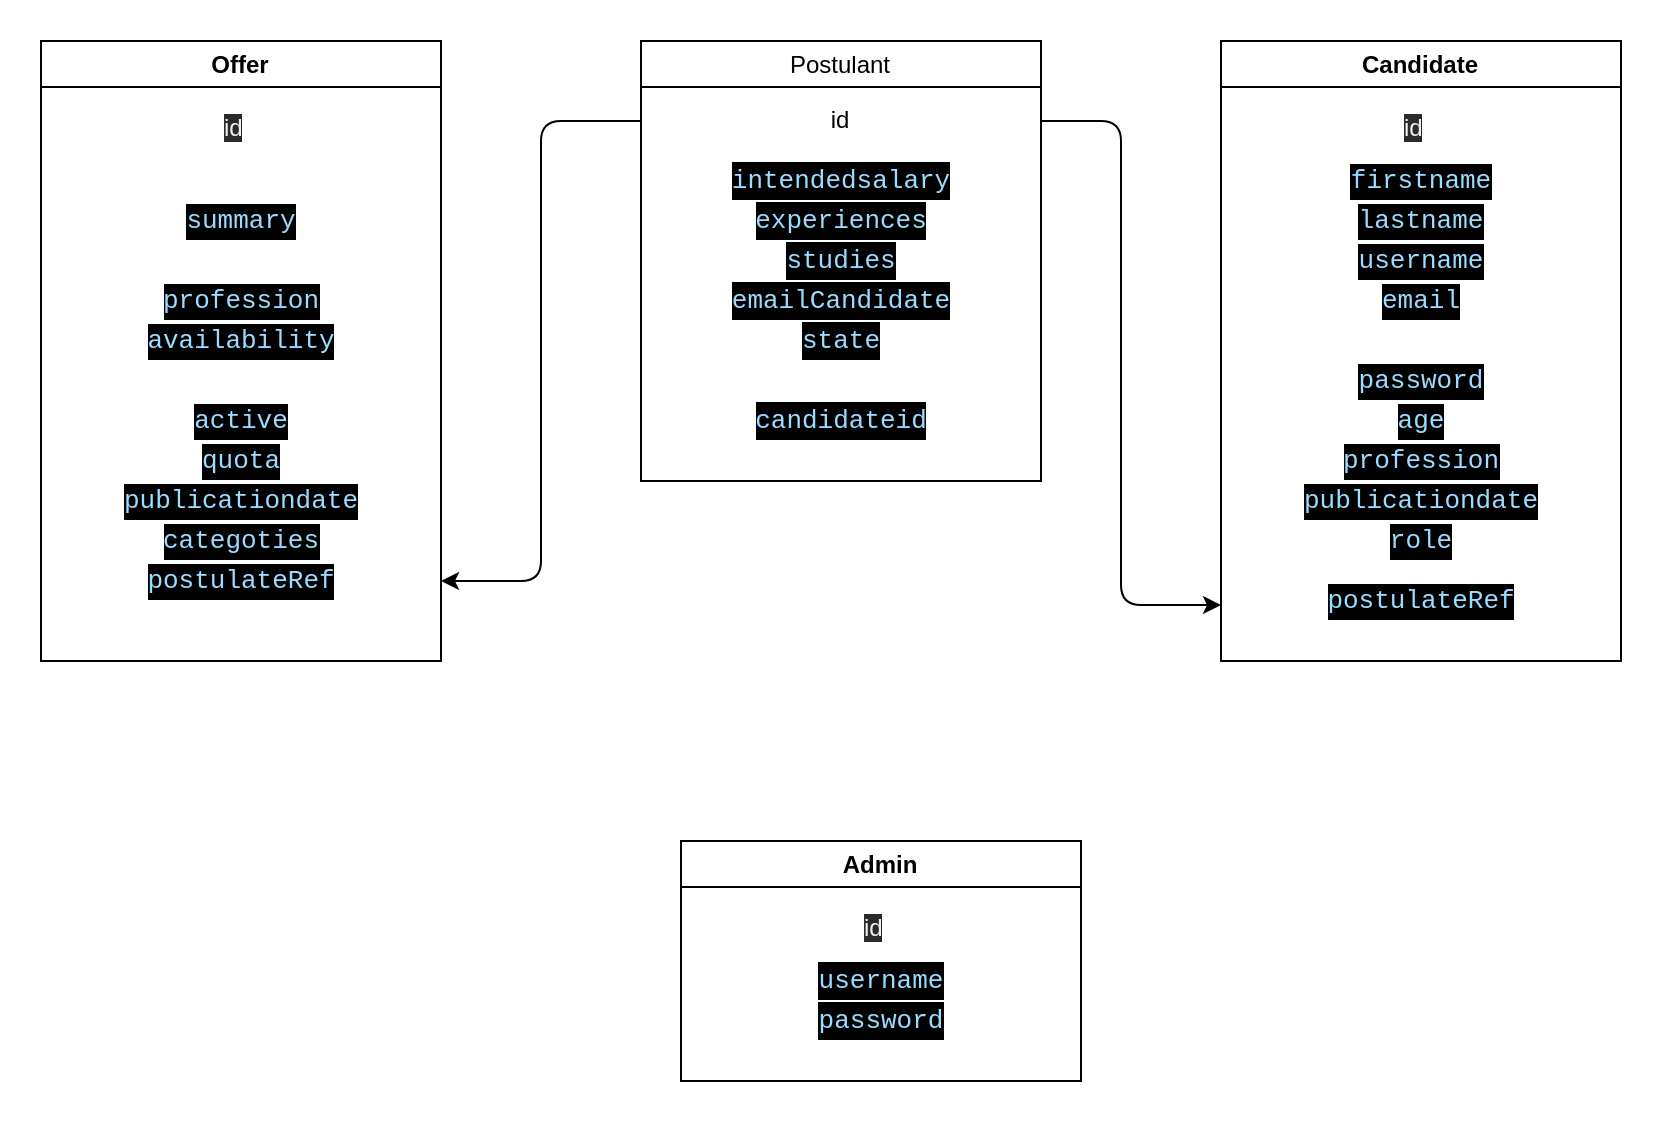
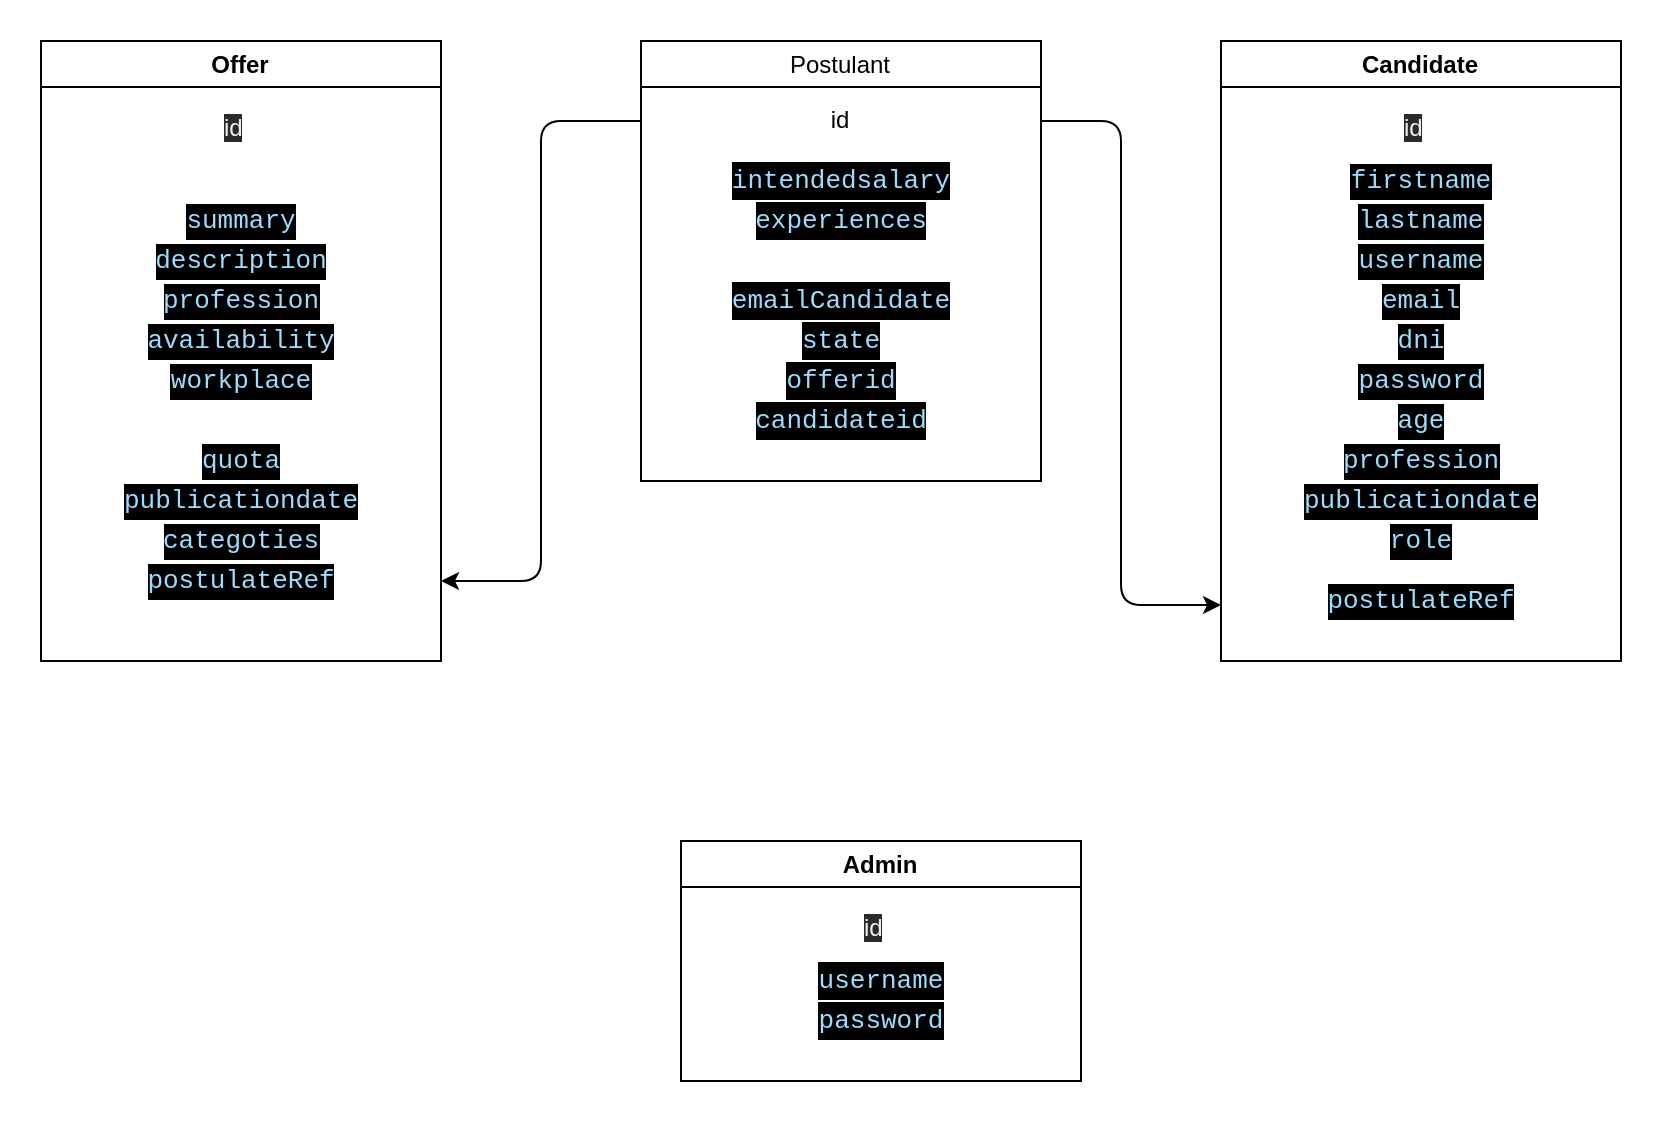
node "description": added
node "studies": removed
node "dni": added
node "workplace": added
node "offerid": added
node "active": removed
